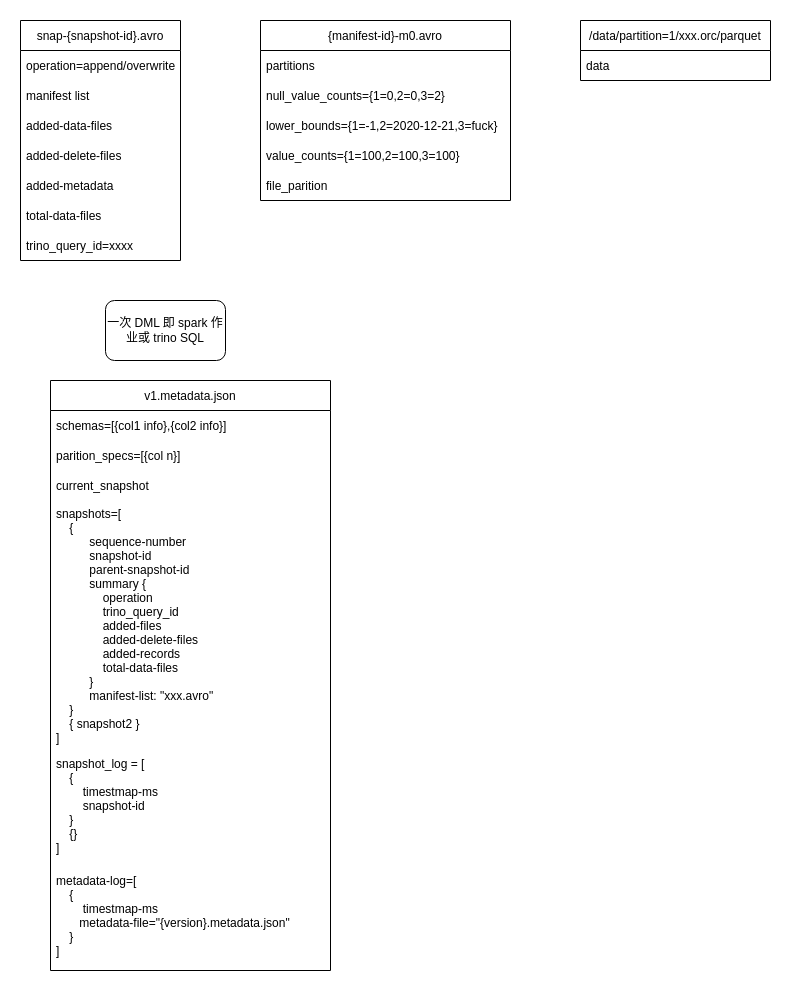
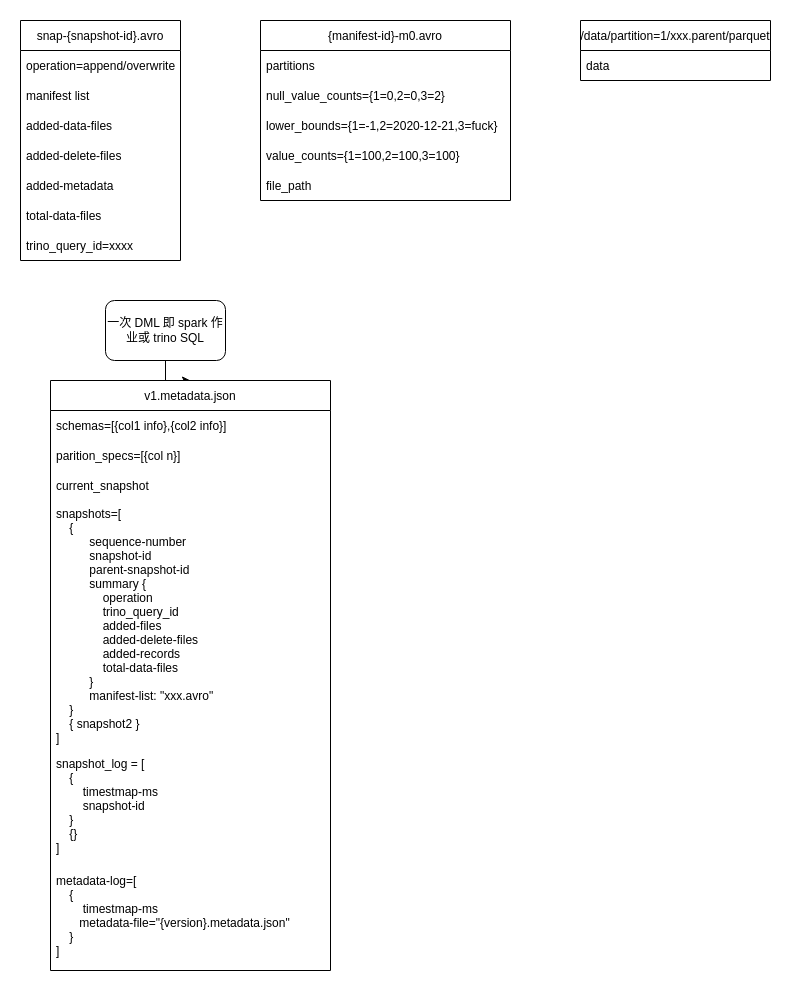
node "/data/partition=1/xxx.orc/parquet": label "/data/partition=1/xxx.orc/parquet" -> "/data/partition=1/xxx.parent/parquet"
node "file_parition": label "file_parition" -> "file_path"
edge "一次 DML 即 spark 作业或 trino SQL" -> "v1.metadata.json": added
